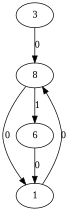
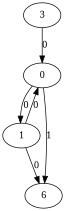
node "8": label "8" -> "0"
edge "6" -> "1": reversed
